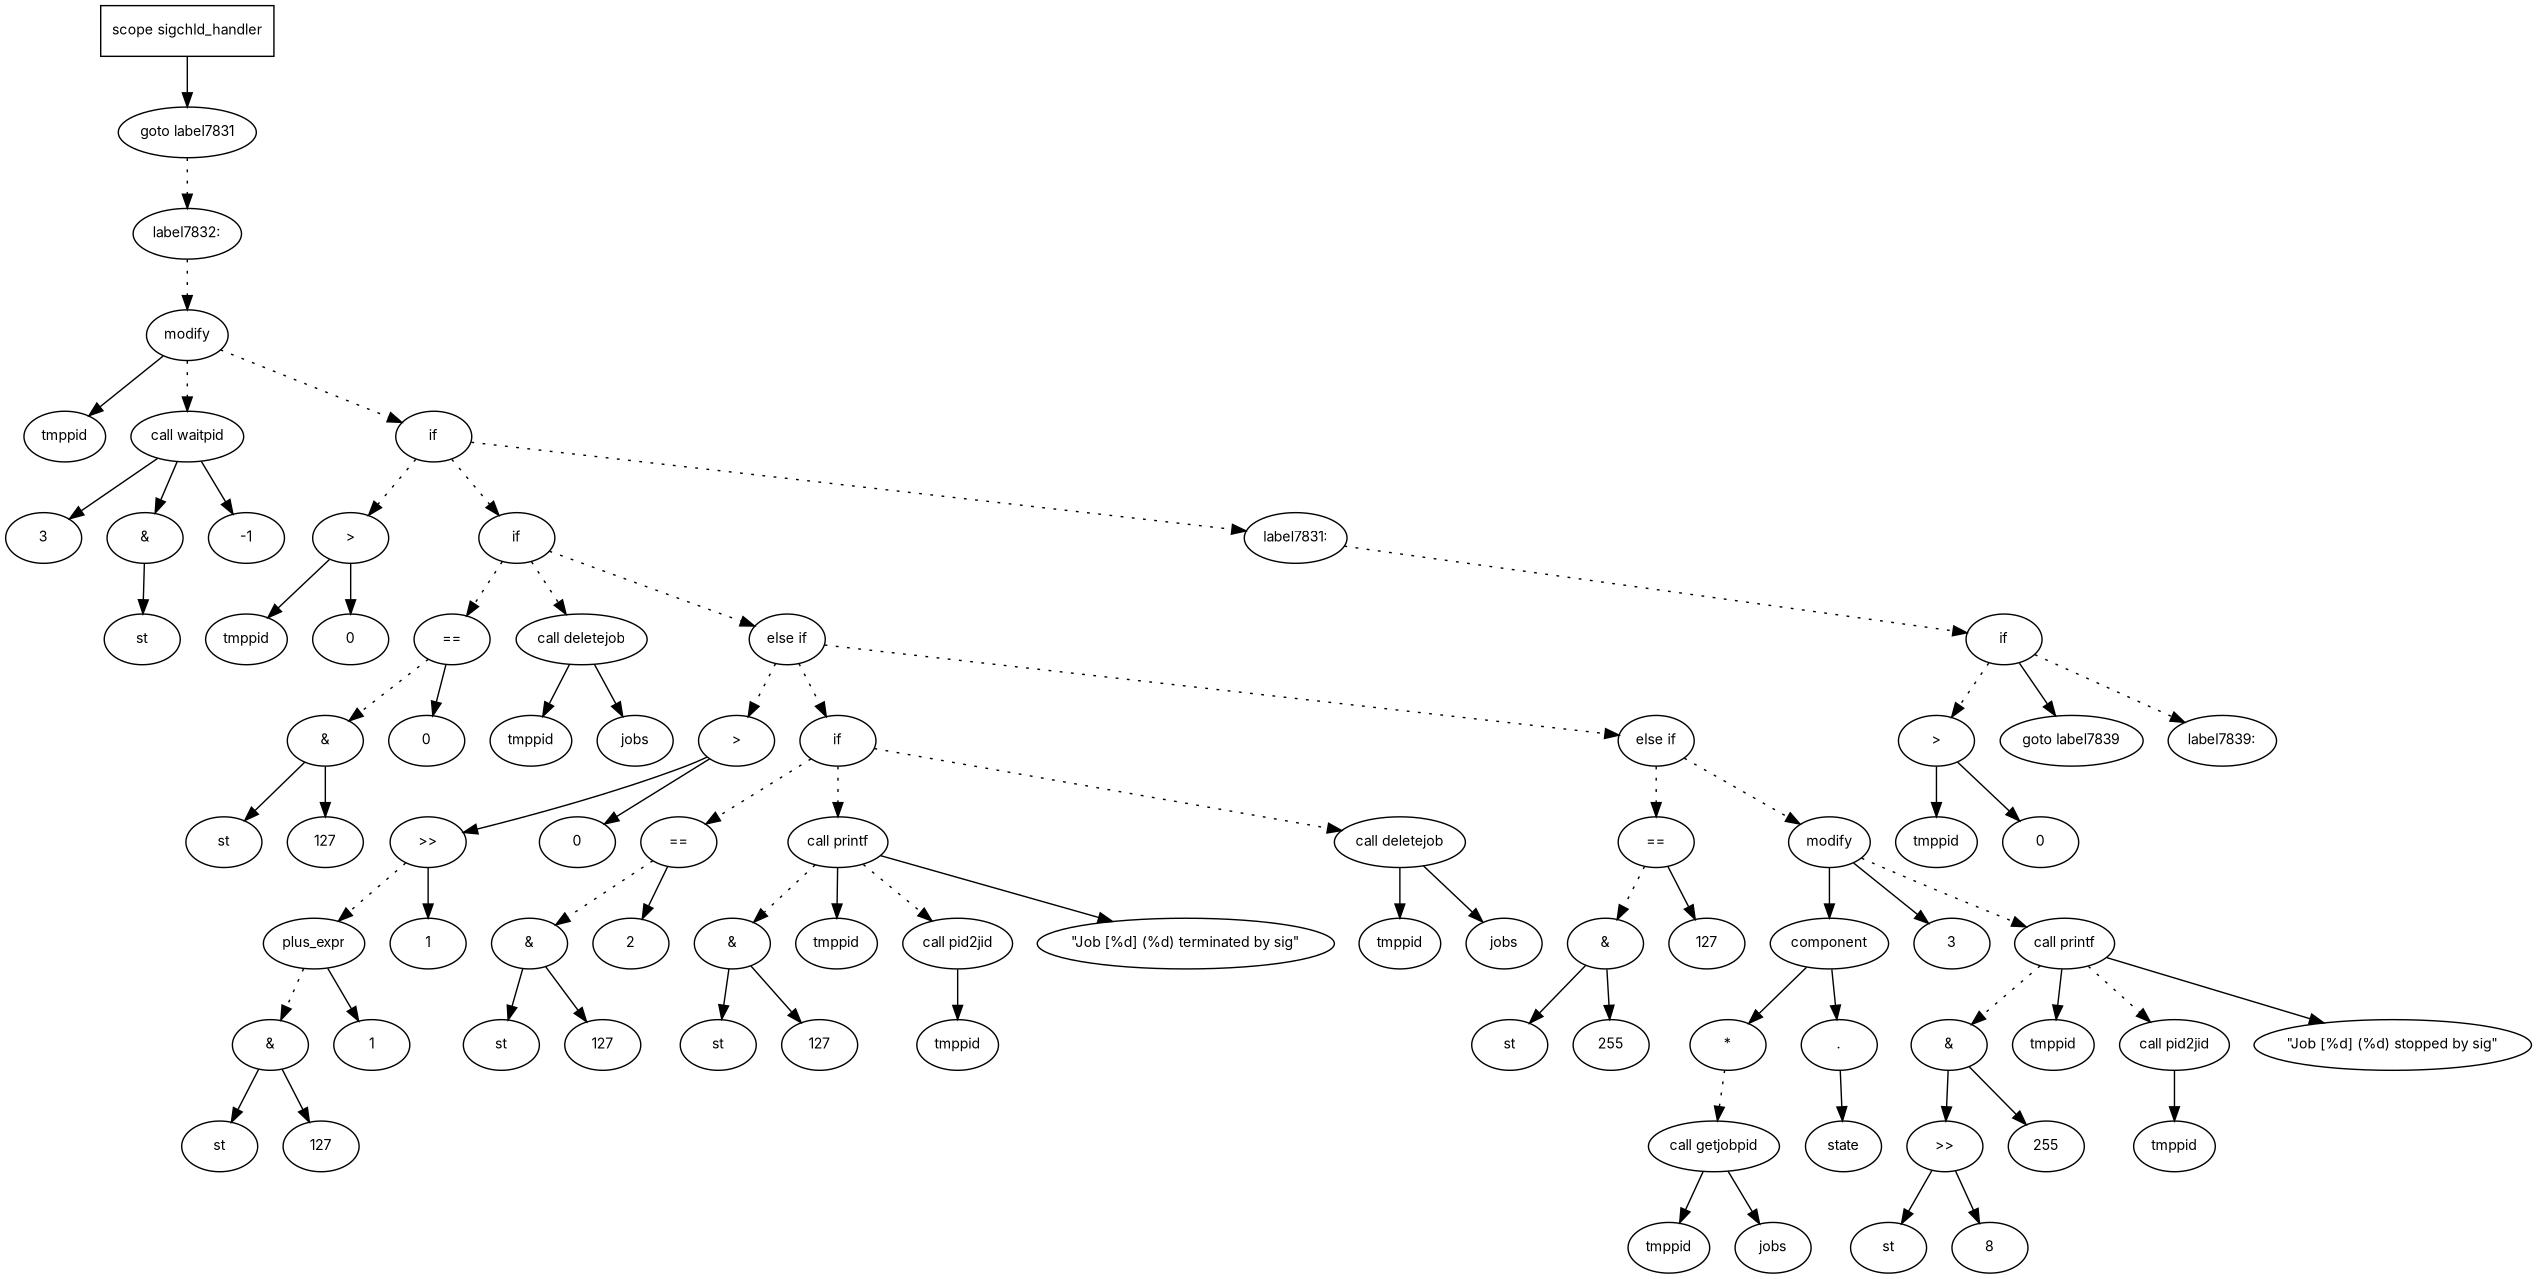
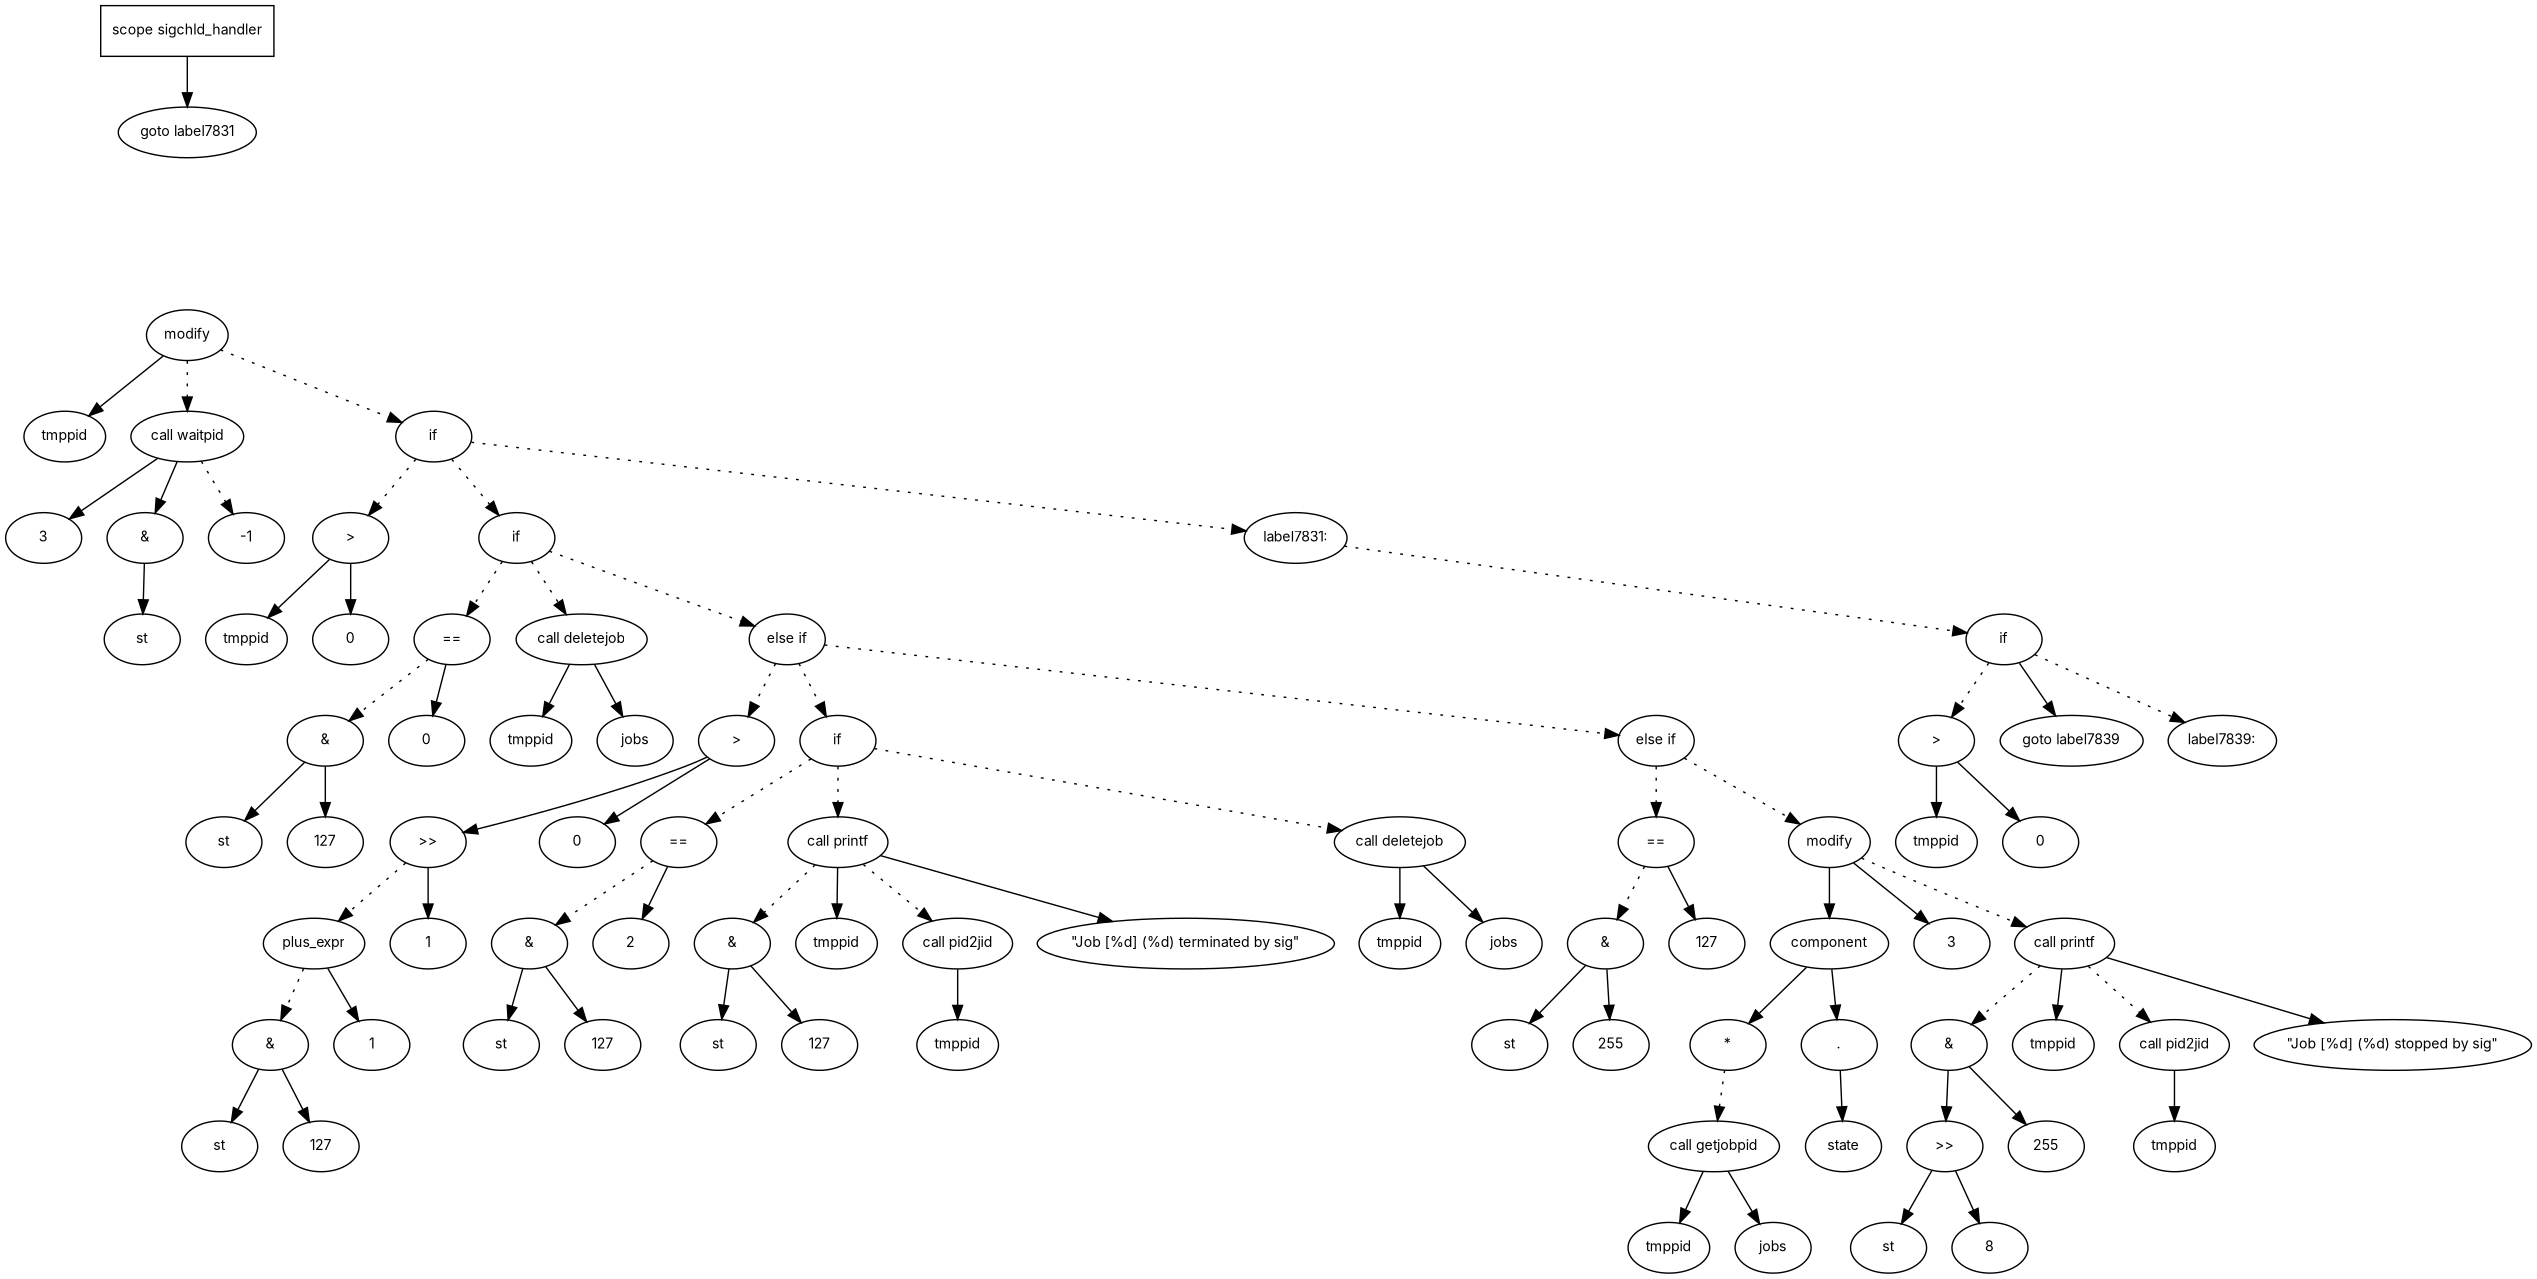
node "label7832:": removed
edge "call waitpid" -> "-1": style solid -> dotted
